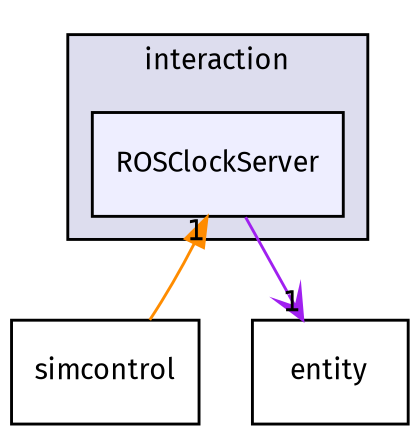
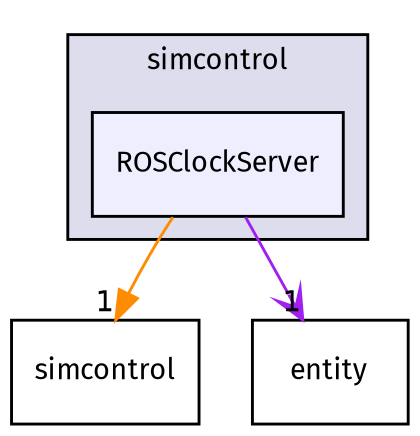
cluster "interaction": label "interaction" -> "simcontrol"
edge "simcontrol" -> "ROSClockServer": reversed
